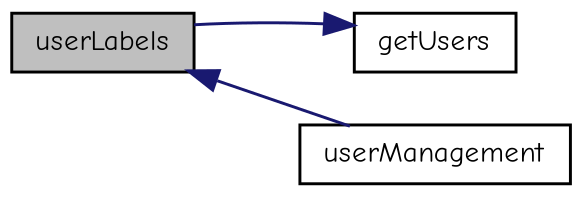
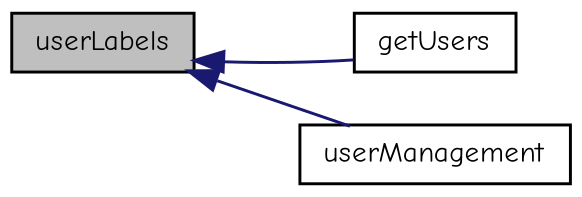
edge "userLabels" -> "getUsers": reversed
